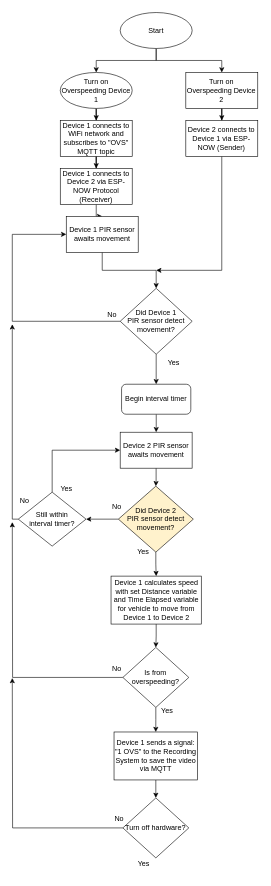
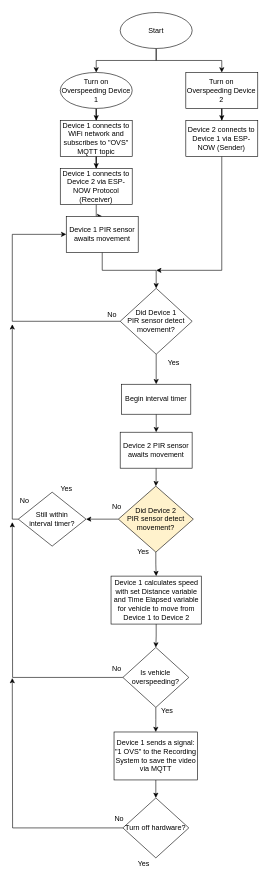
node "Begin interval timer": shape rounded rectangle -> rectangle
edge "Still within interval timer?" -> "Device 2 PIR sensor awaits movement": removed
node "Is from overspeeding?": label "Is from overspeeding?" -> "Is vehicle overspeeding?"
